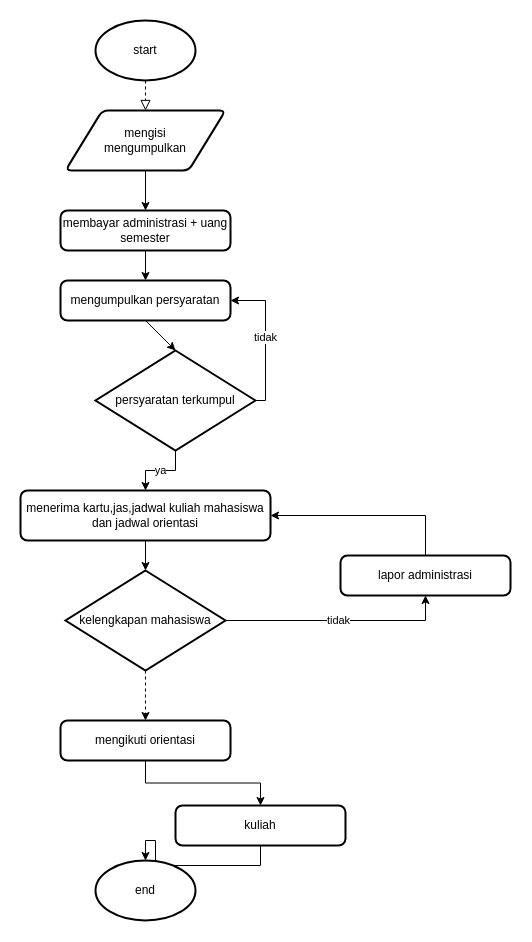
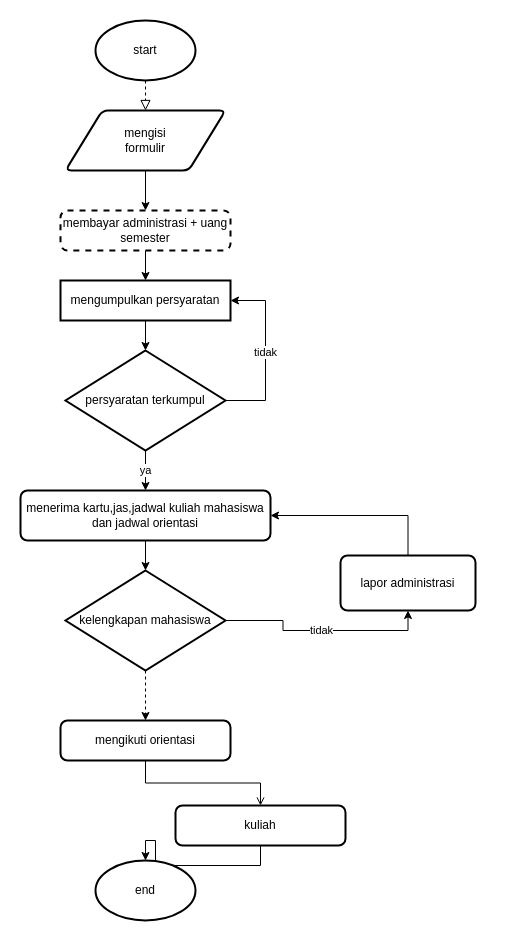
node "mengisi mengumpulkan": label "mengisi mengumpulkan" -> "mengisi formulir"
node "membayar administrasi + uang semester": style solid -> dashed
node "mengumpulkan persyaratan": shape rounded rectangle -> rectangle
node "persyaratan terkumpul": moved (176, 401) -> (146, 401)
node "lapor administrasi": size 170x40 -> 135x55
edge "mengikuti orientasi" -> "kuliah": arrowhead classic -> open
